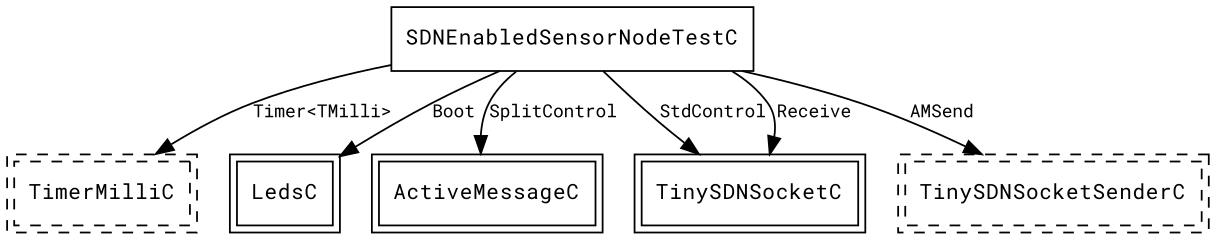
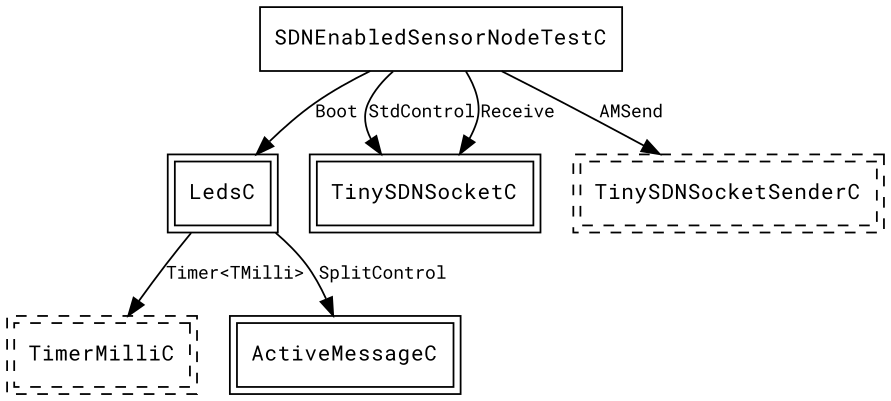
edge "SDNEnabledSensorNodeTestC" -> "TimerMilliC": now "LedsC" -> "TimerMilliC"
edge "SDNEnabledSensorNodeTestC" -> "ActiveMessageC": now "LedsC" -> "ActiveMessageC"
